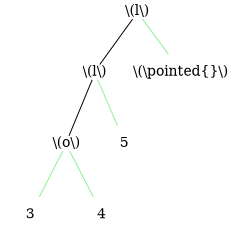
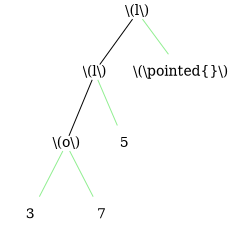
node "4": label "4" -> "7"
